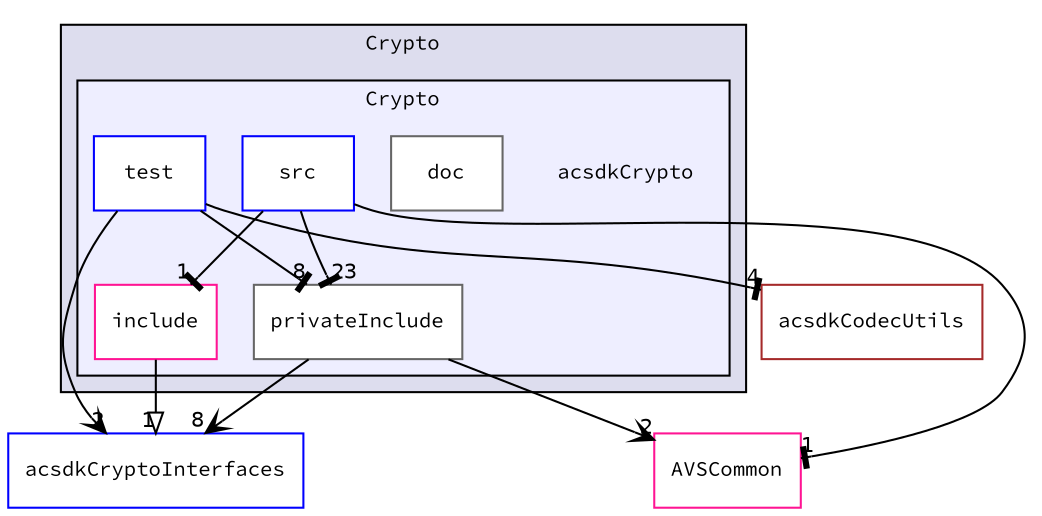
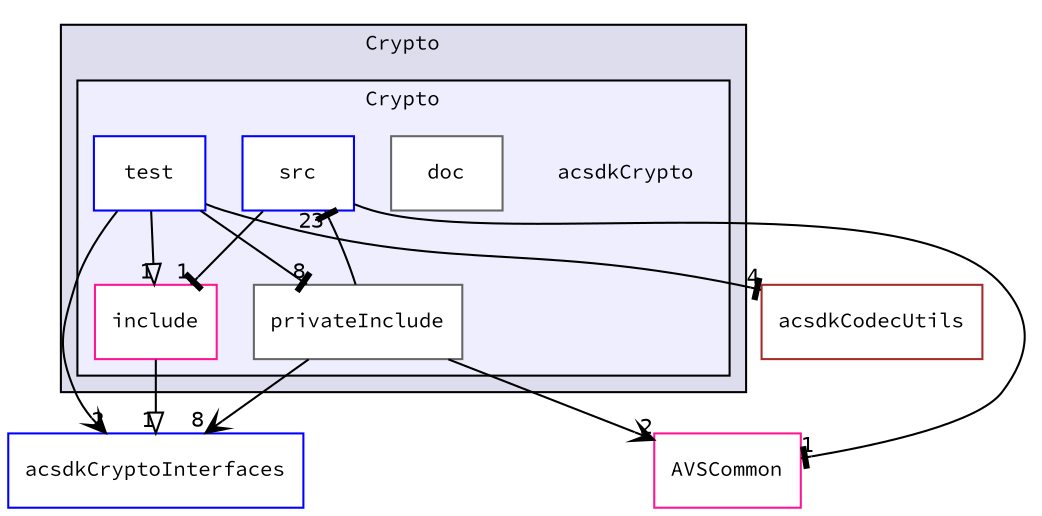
edge "test" -> "include": added
edge "src" -> "privateInclude": reversed
